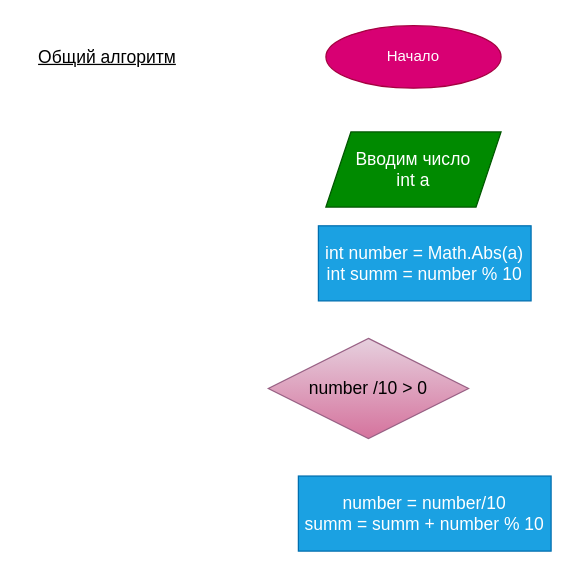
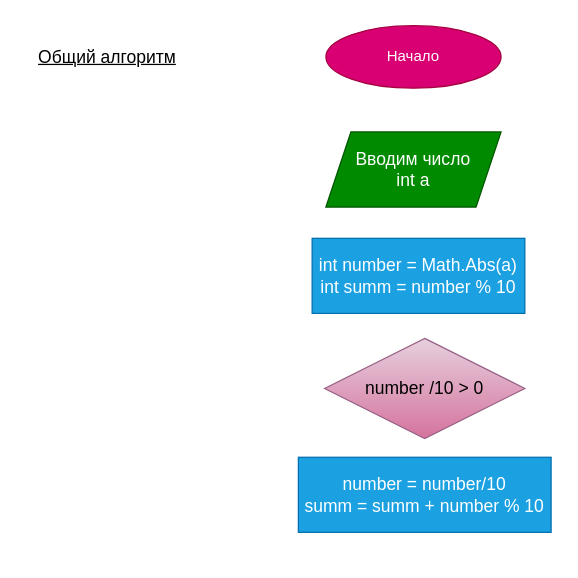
node "int number = Math.Abs(a) int summ = number % 10": moved (424, 263) -> (418, 276)
node "number /10 > 0": moved (368, 388) -> (424, 388)
node "number = number/10 summ = summ + number % 10": moved (424, 513) -> (424, 494)
